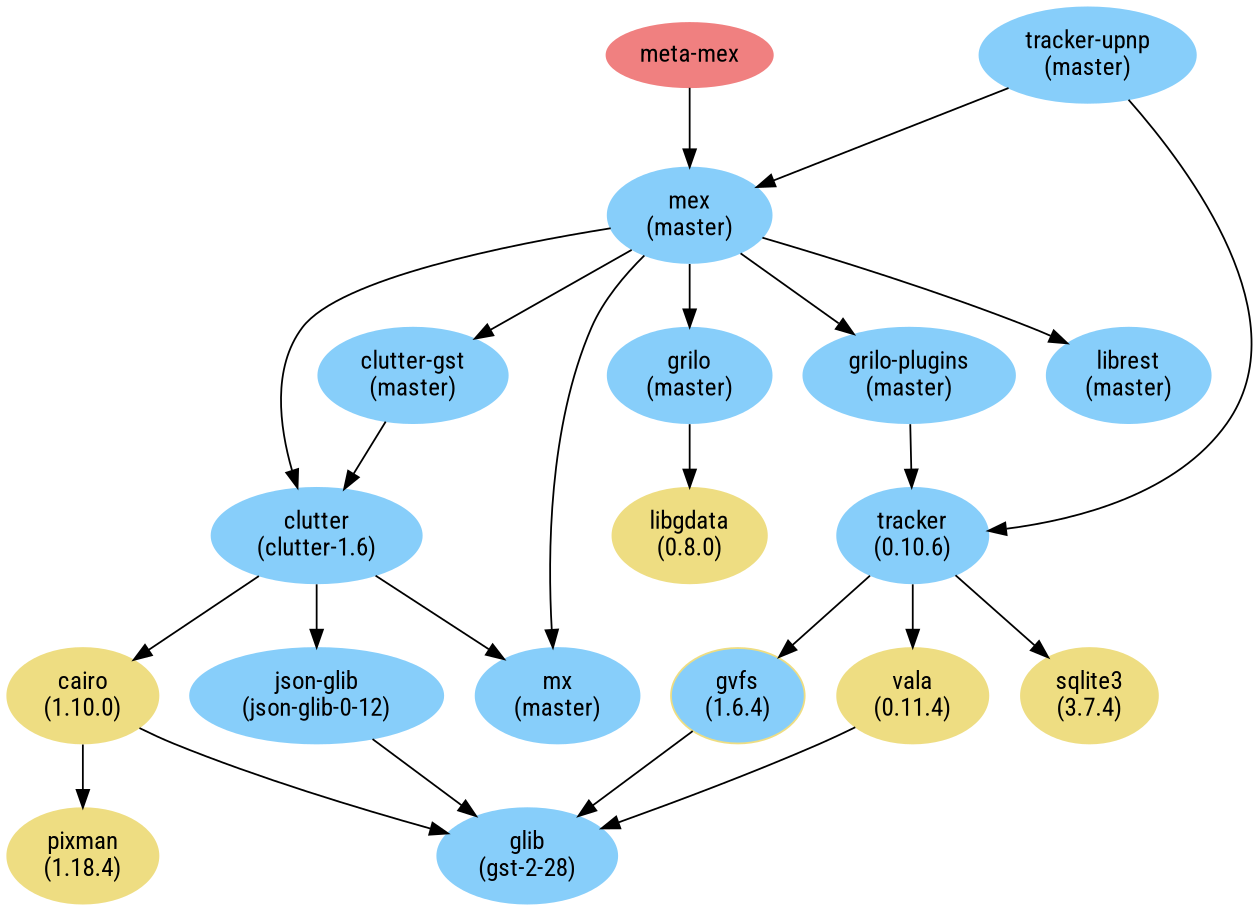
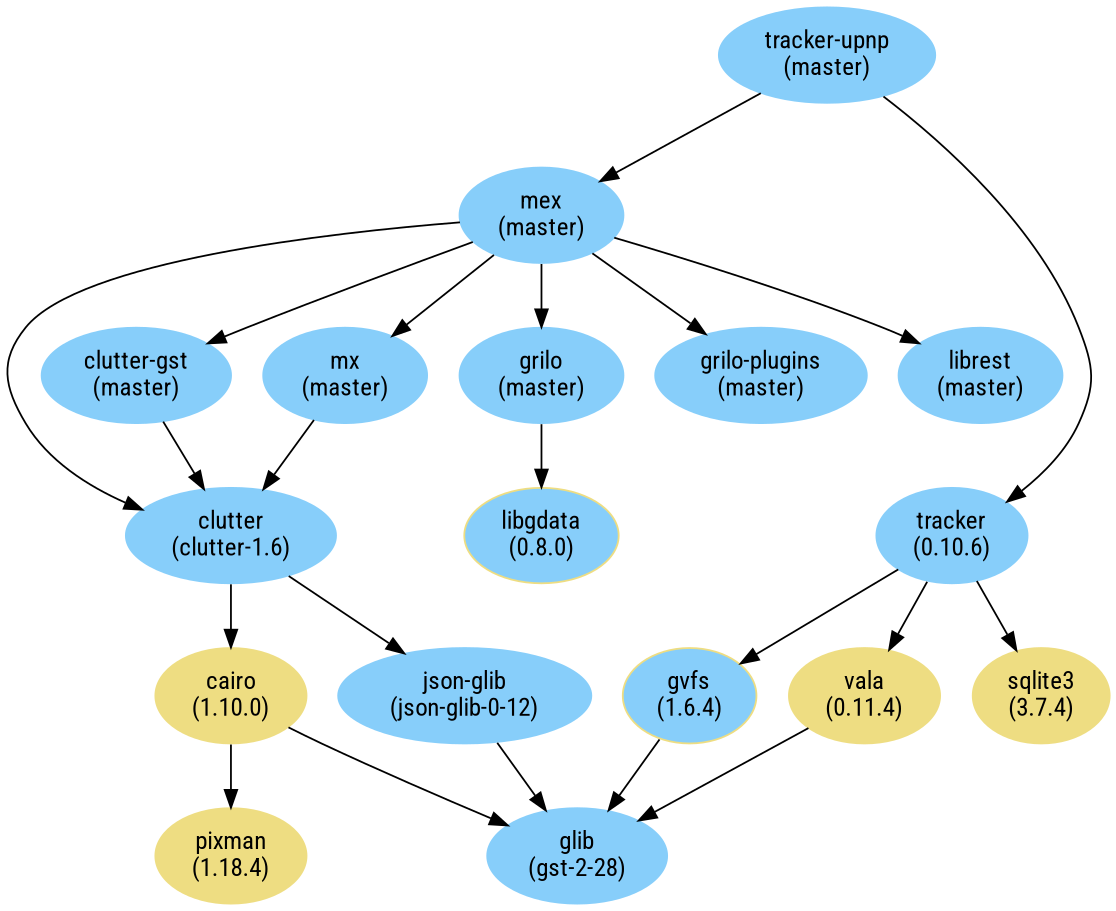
node "meta-mex": removed
edge "grilo-plugins (master)" -> "tracker (0.10.6)": removed
node "libgdata (0.8.0)": fillcolor lightgoldenrod -> lightskyblue
edge "clutter (clutter-1.6)" -> "mx (master)": reversed
